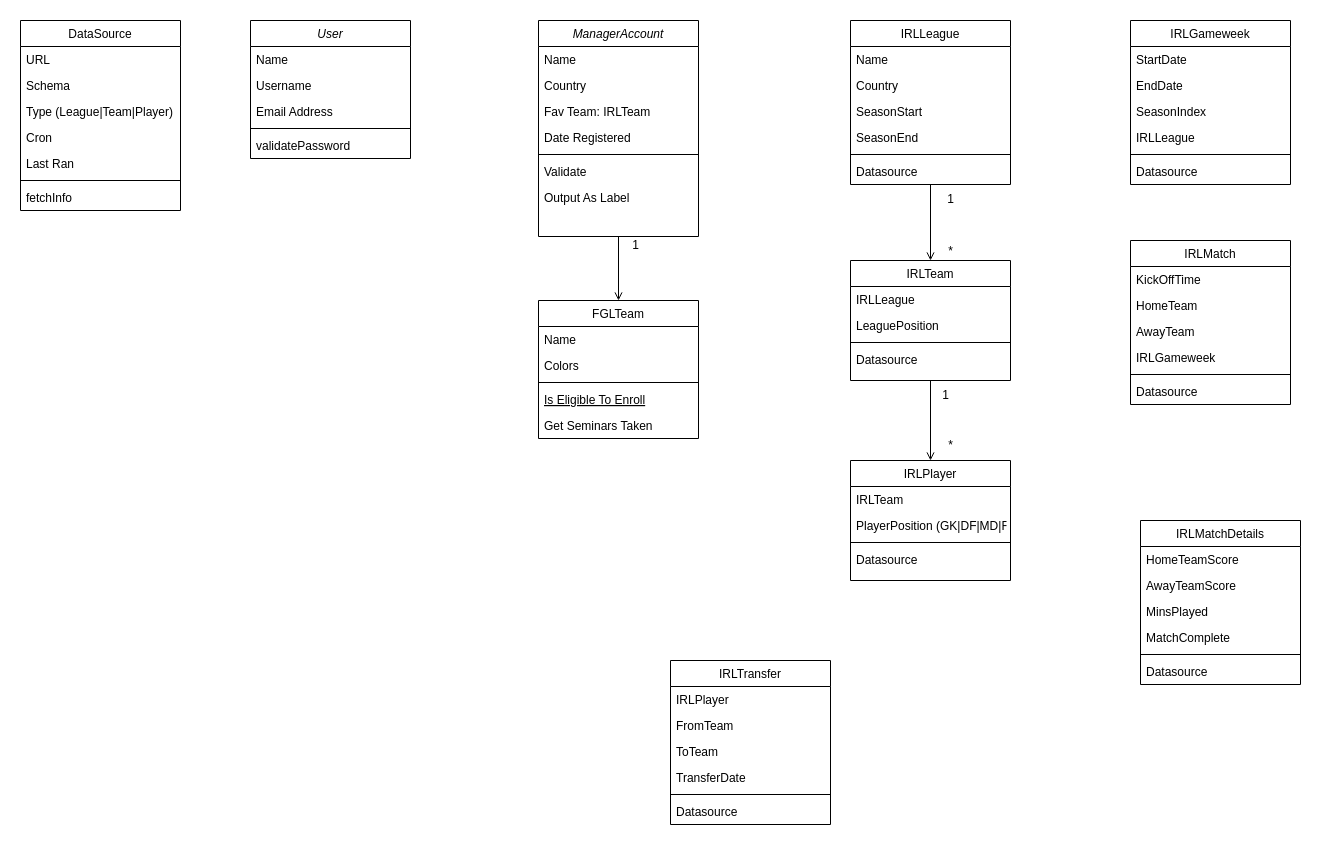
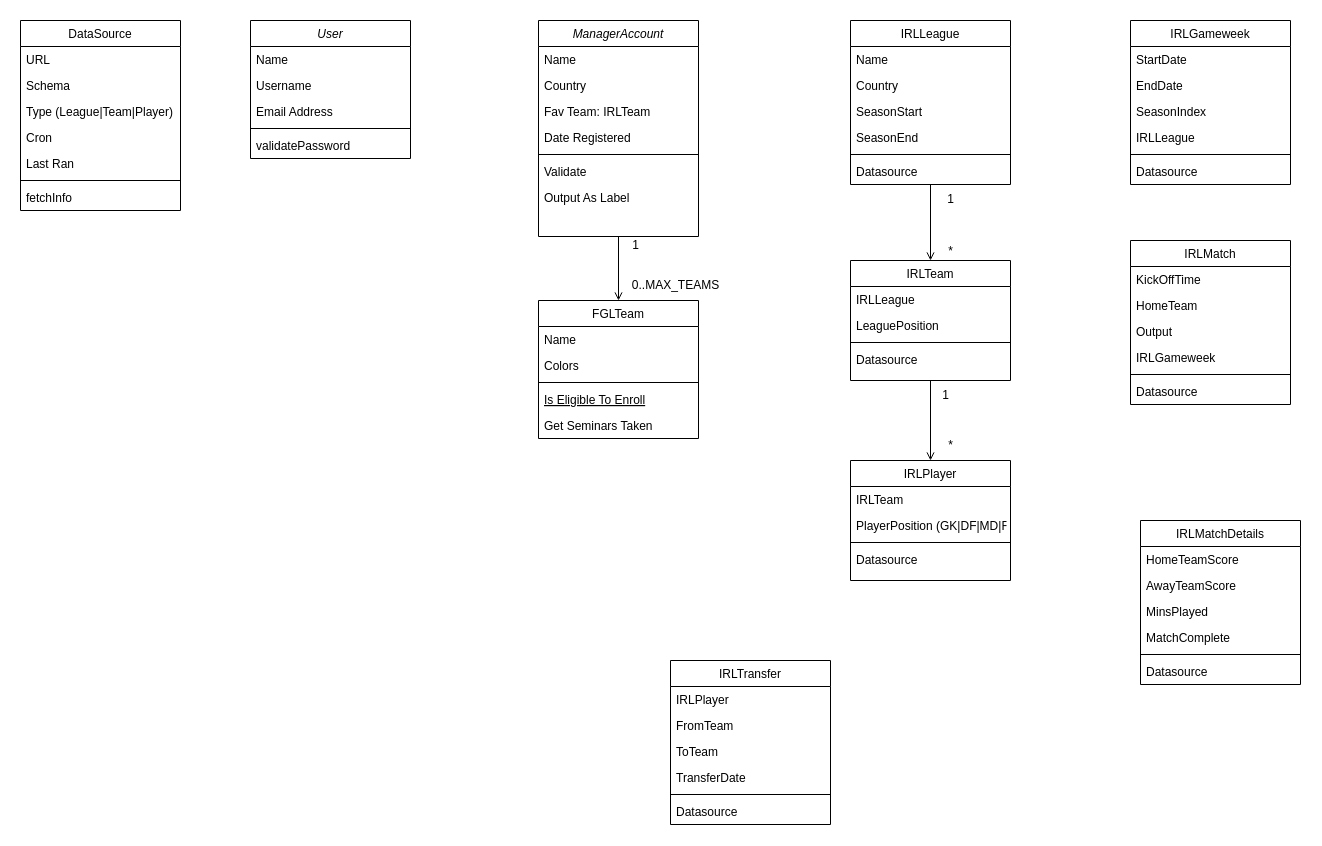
node "0..MAX_TEAMS": added
node "AwayTeam": label "AwayTeam" -> "Output"
